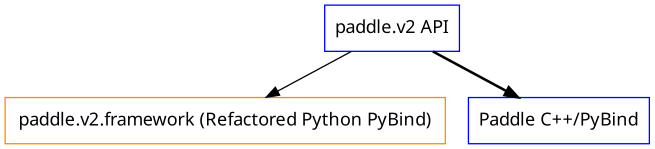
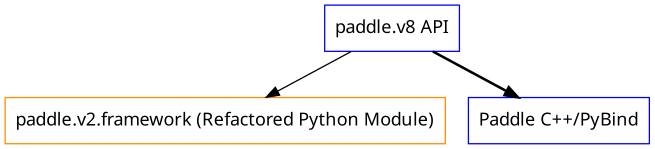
node "paddle.v2 API": label "paddle.v2 API" -> "paddle.v8 API"
node "paddle.v2.framework (Refactored Python PyBind)": label "paddle.v2.framework (Refactored Python PyBind)" -> "paddle.v2.framework (Refactored Python Module)"
